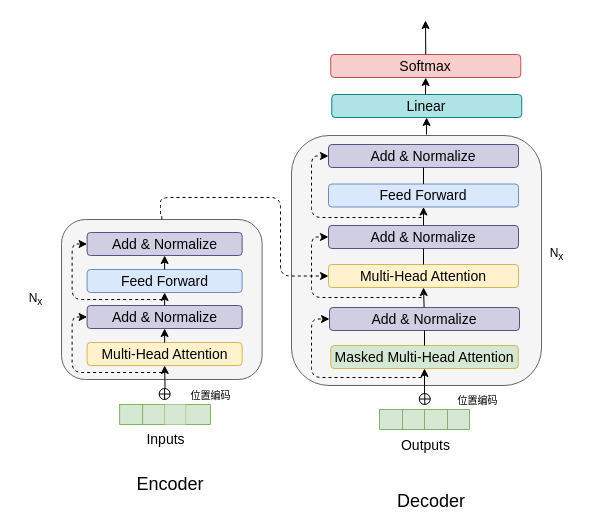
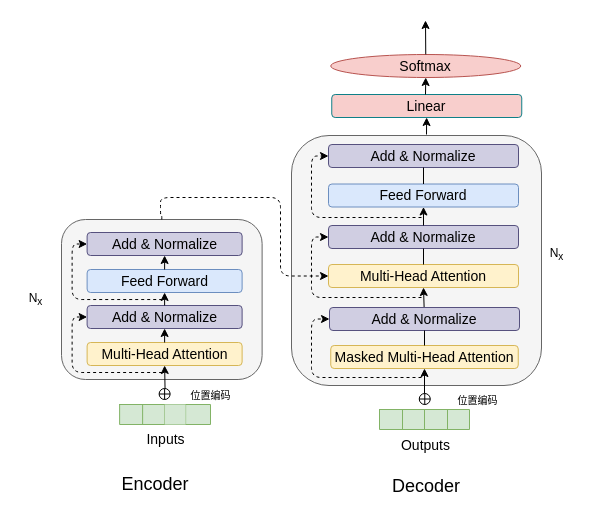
node "Softmax": shape rounded rectangle -> ellipse
node "Linear": fillcolor #b0e3e6 -> #f8cecc
node "Masked Multi-Head Attention": fillcolor #d5e8d4 -> #fff2cc
node "Encoder": moved (171, 485) -> (156, 485)
node "Decoder": moved (432, 502) -> (427, 487)
